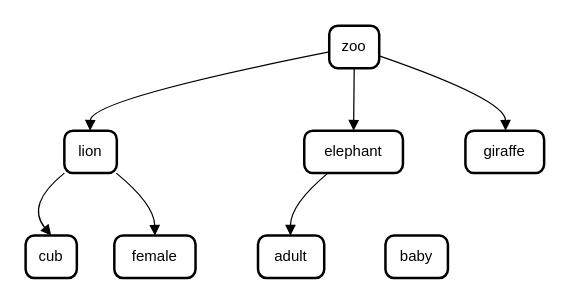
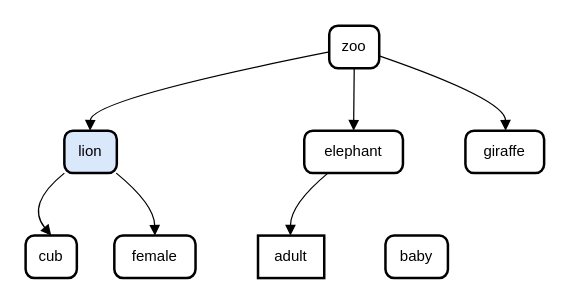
node "lion": fillcolor #ffffff -> #dae8fc
node "adult": shape rounded rectangle -> rectangle
